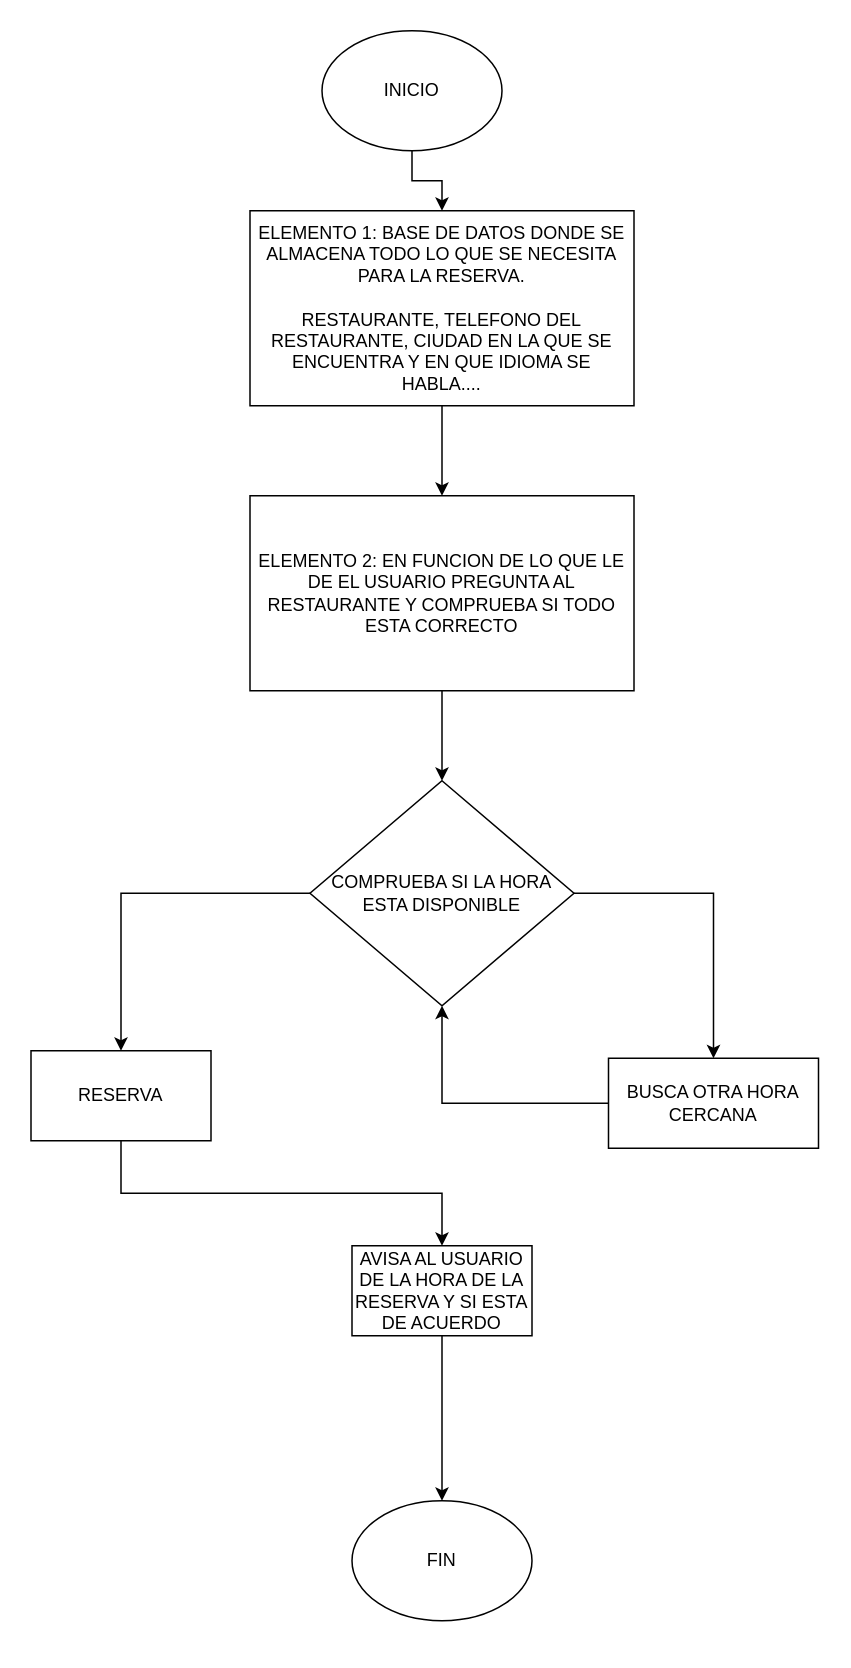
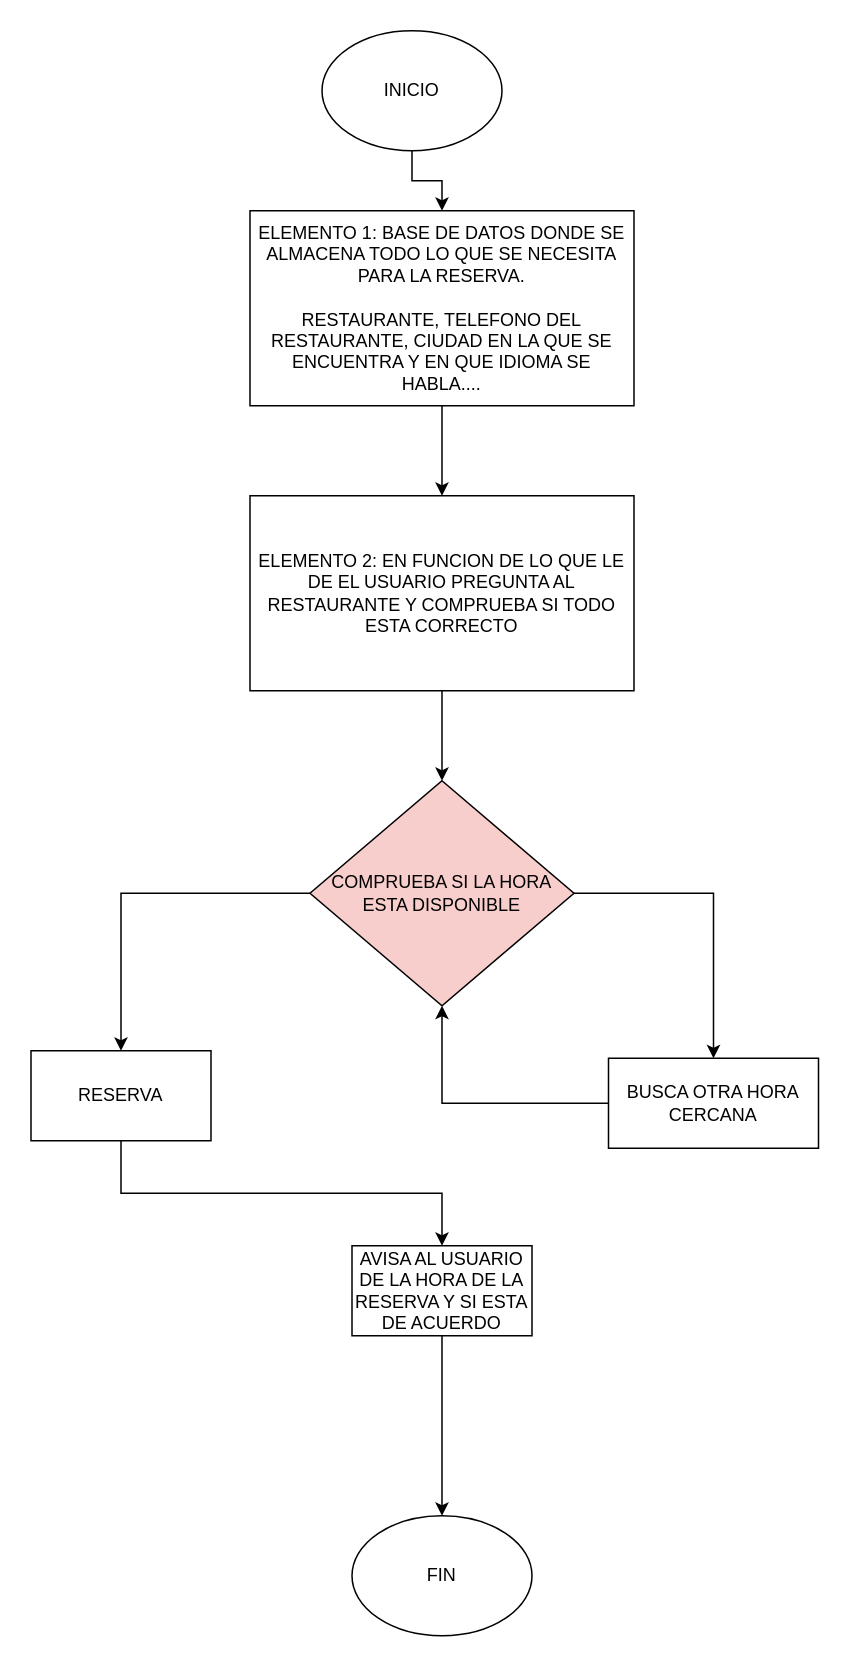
node "COMPRUEBA SI LA HORA ESTA DISPONIBLE": fillcolor #ffffff -> #f8cecc
node "FIN": moved (442, 1561) -> (442, 1576)
